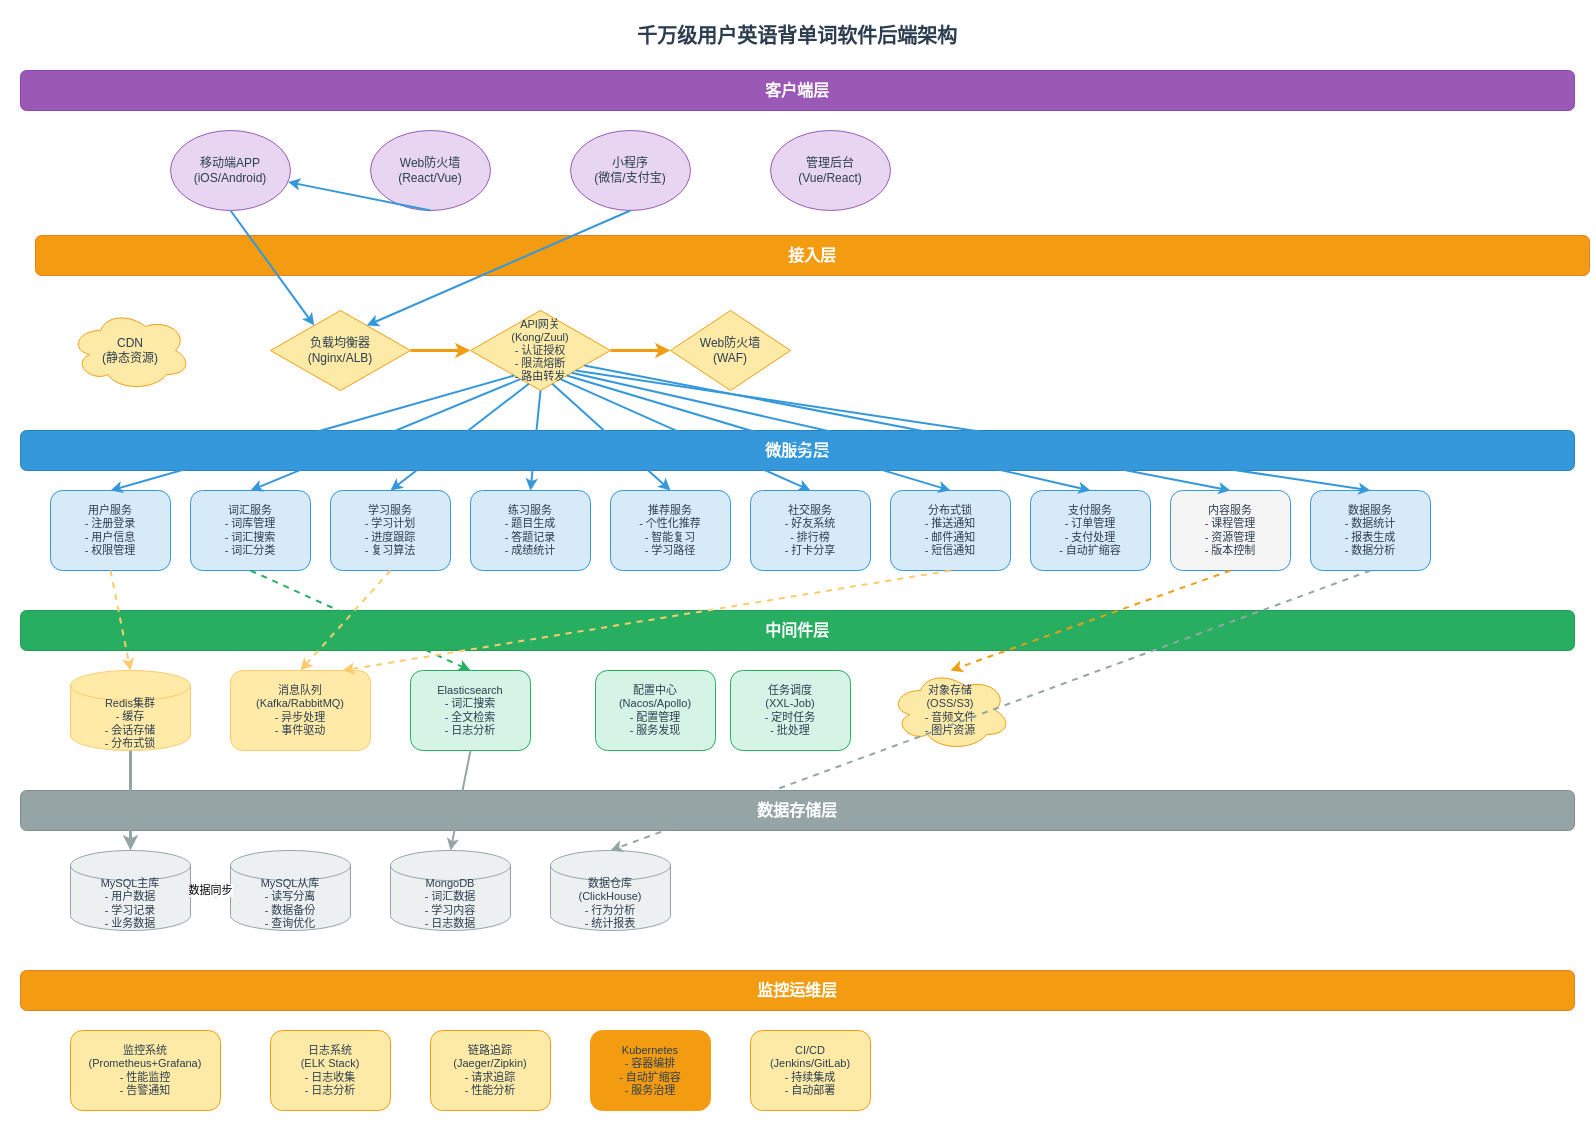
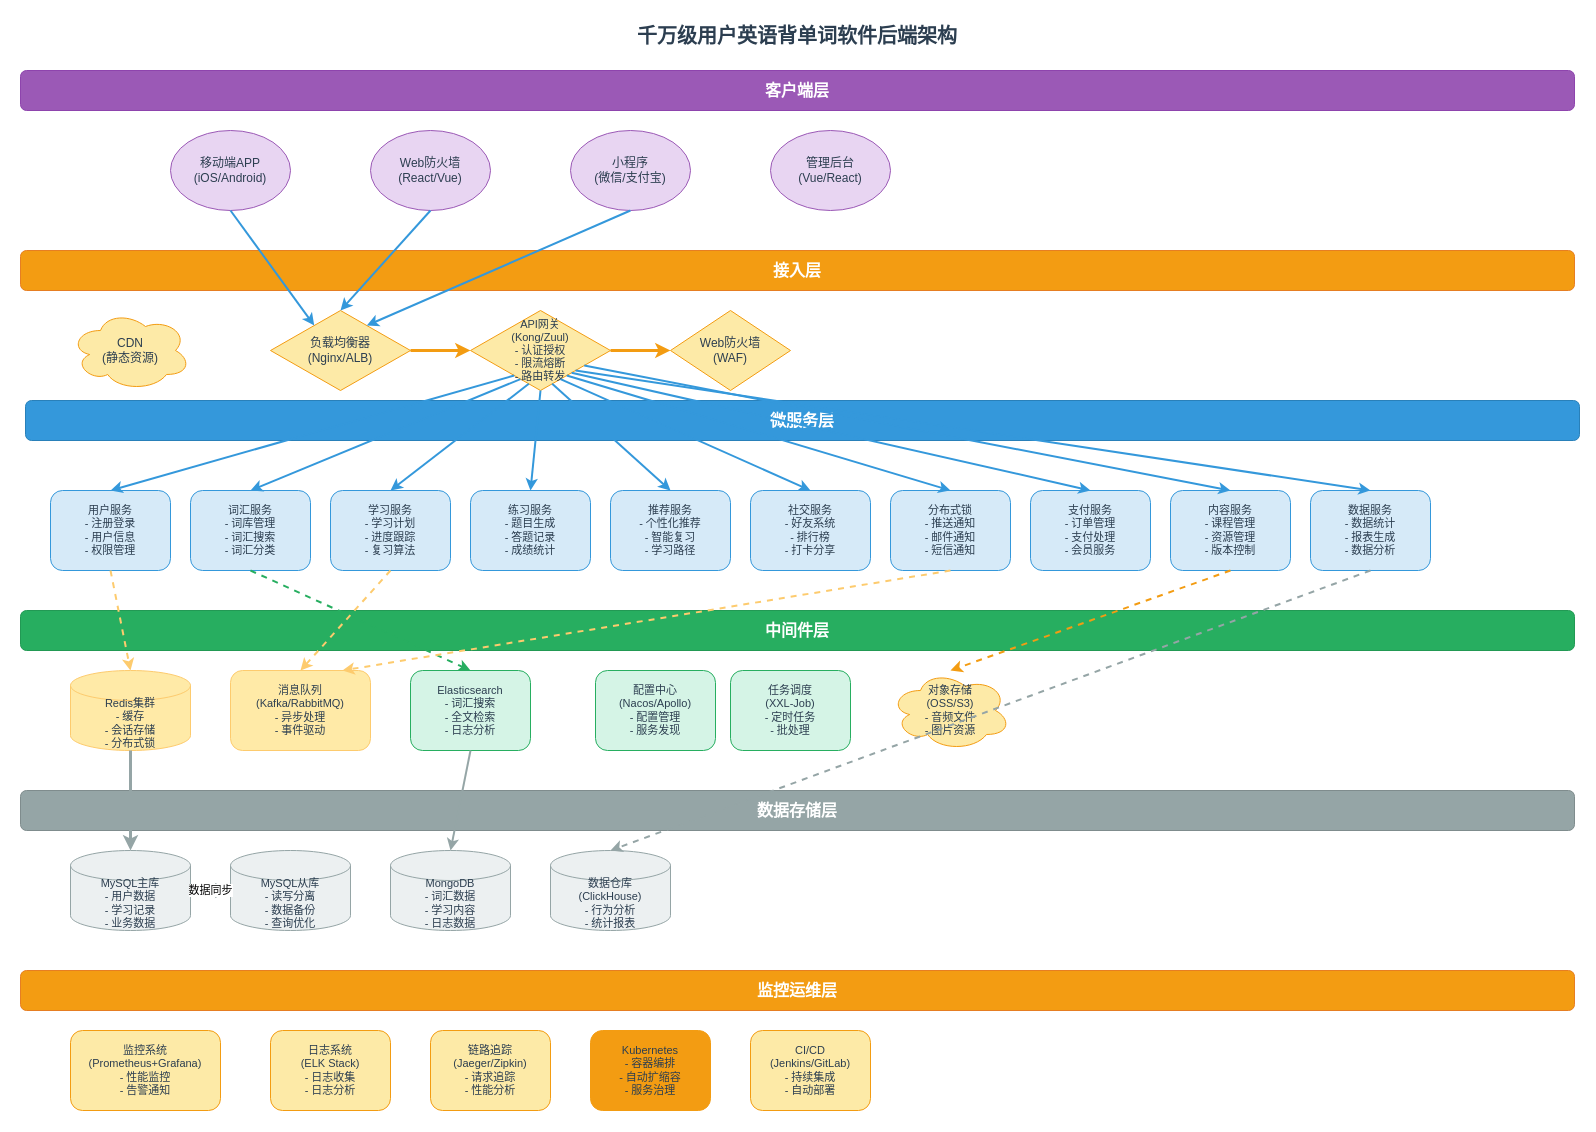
edge "Web防火墙 (React/Vue)" -> "移动端APP (iOS/Android)": now "Web防火墙 (React/Vue)" -> "负载均衡器 (Nginx/ALB)"
node "接入层": moved (813, 256) -> (798, 271)
node "微服务层": moved (798, 451) -> (803, 421)
node "支付服务 - 订单管理 - 支付处理 - 自动扩缩容": label "支付服务 - 订单管理 - 支付处理 - 自动扩缩容" -> "支付服务 - 订单管理 - 支付处理 - 会员服务"
node "内容服务 - 课程管理 - 资源管理 - 版本控制": fillcolor #f5f5f5 -> #d6eaf8
